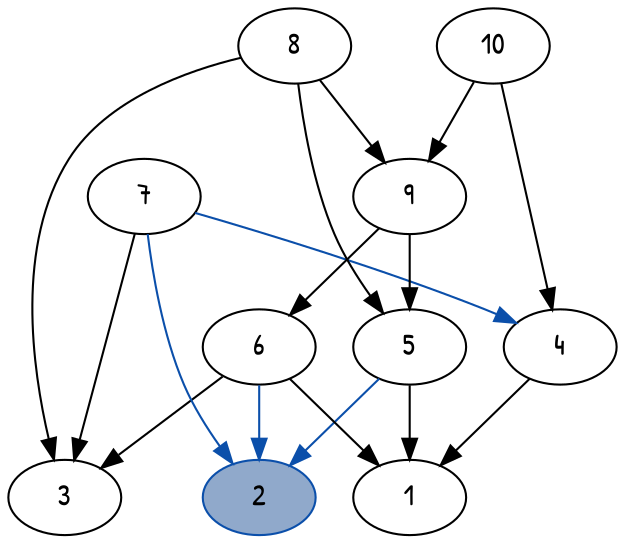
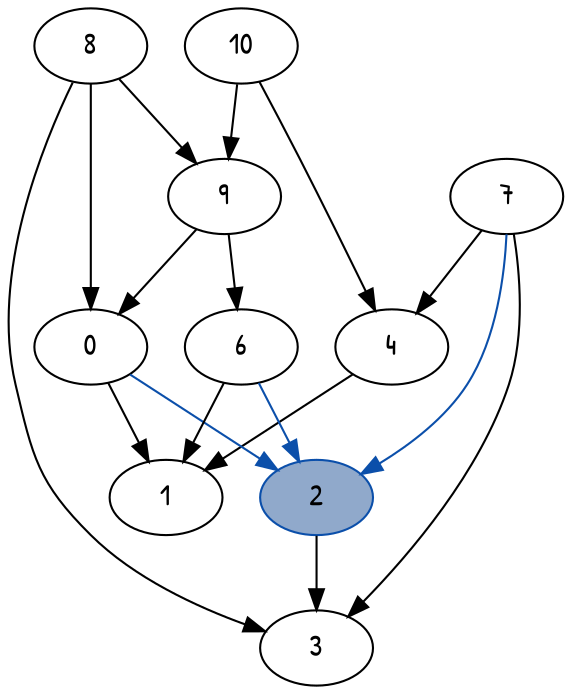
edge "7" -> "4": color #0b4faa -> black
node "5": label "5" -> "0"
edge "6" -> "3": now "2" -> "3"
